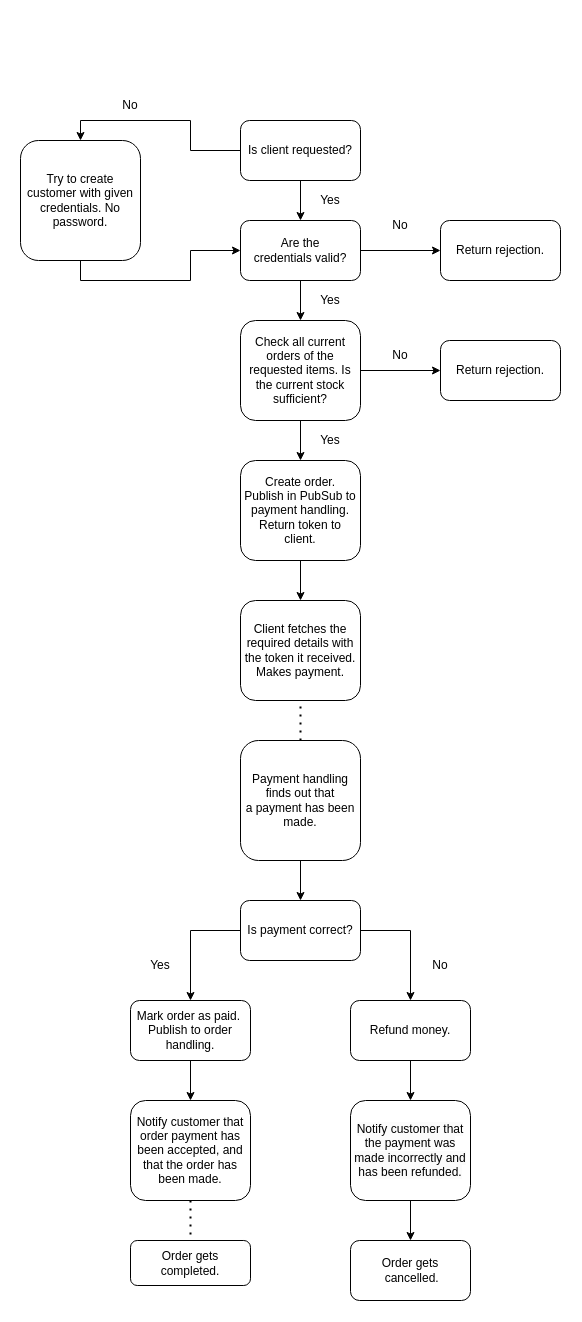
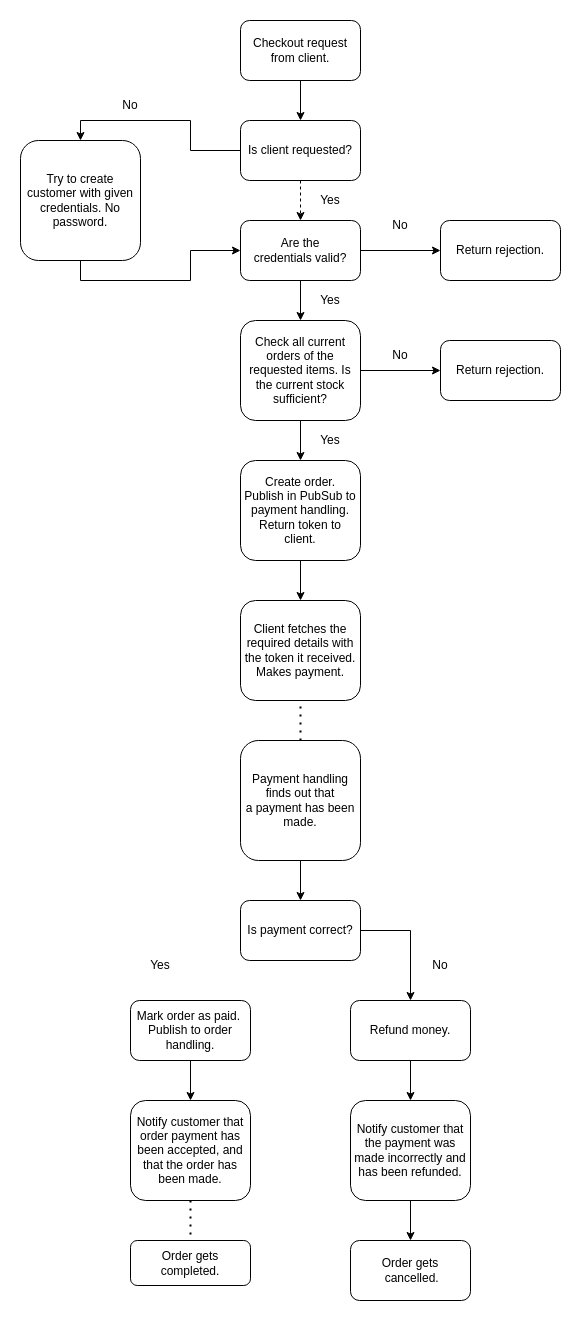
node "Checkout request from client.": added
edge "Checkout request from client." -> "Is client requested?": added
edge "Is client requested?" -> "Are the credentials valid?": style solid -> dashed
edge "Is payment correct?" -> "Mark order as paid. Publish to order handling.": removed
